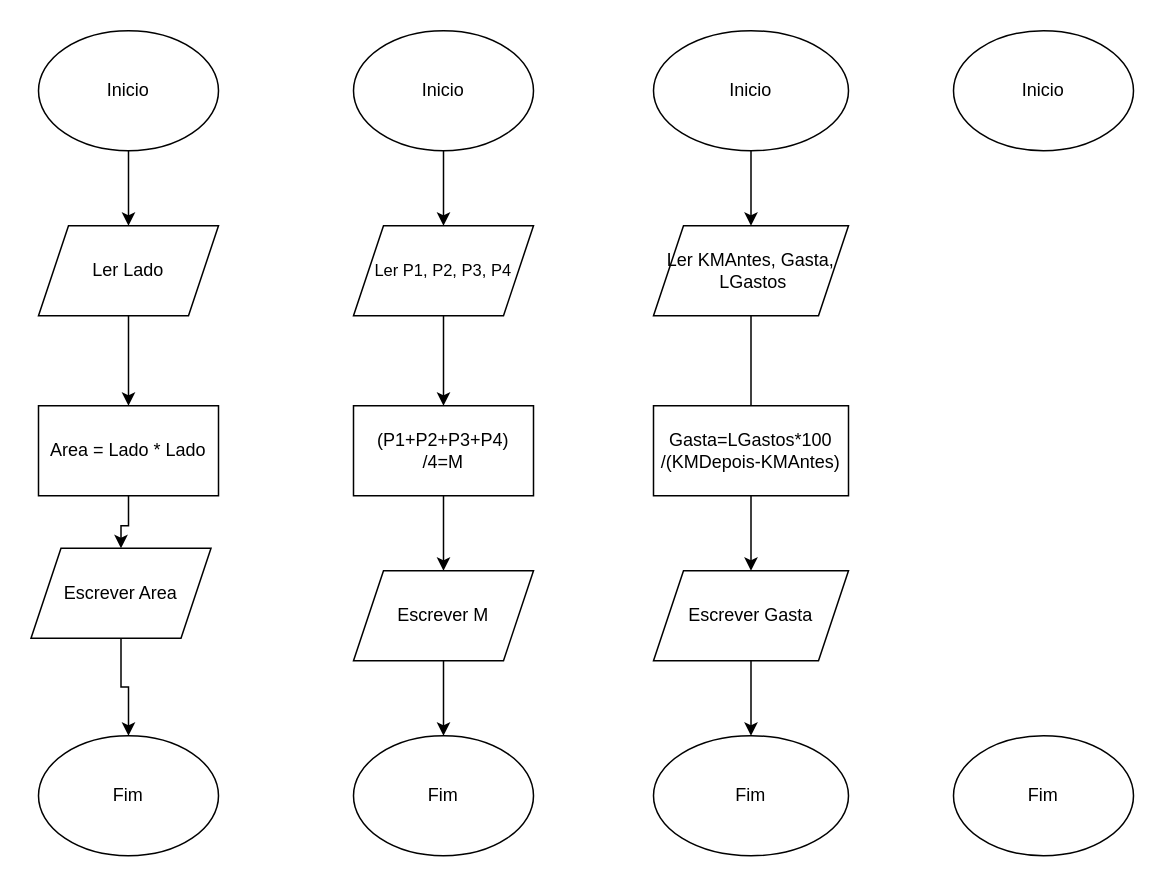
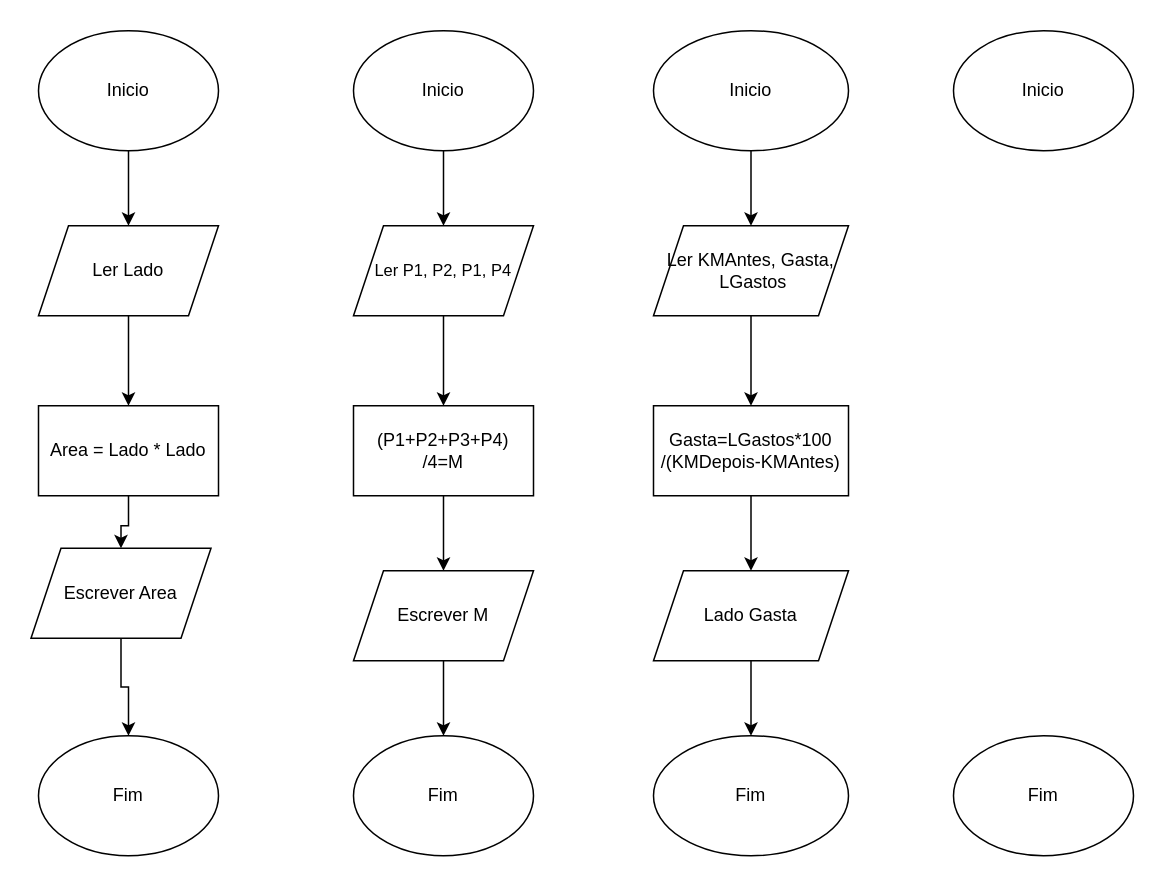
node "Ler P1, P2, P3, P4": label "Ler P1, P2, P3, P4" -> "Ler P1, P2, P1, P4"
edge "Ler KMAntes, Gasta, LGastos" -- "Gasta=LGastos*100 /(KMDepois-KMAntes)": arrowhead none -> classic
node "Escrever Gasta": label "Escrever Gasta" -> "Lado Gasta"
